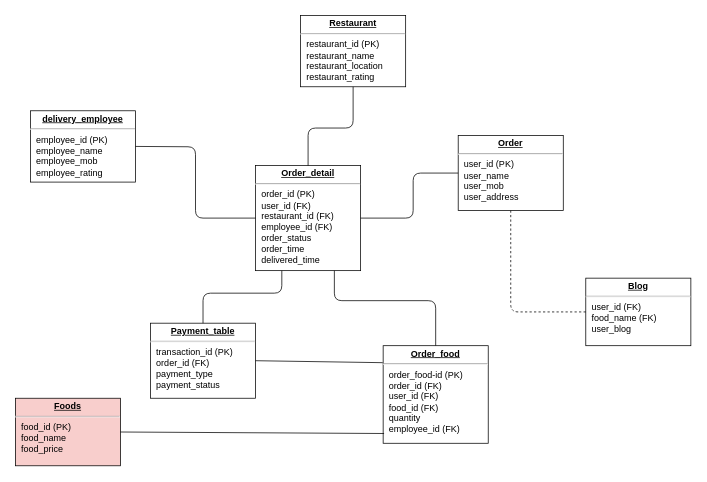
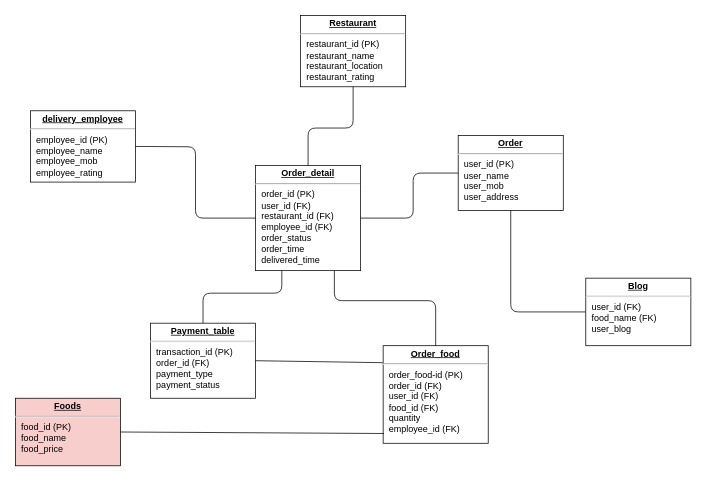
edge "Order user_id (PK) user_name user_mob user_address" -- "Blog user_id (FK) food_name (FK) user_blog": style dashed -> solid
